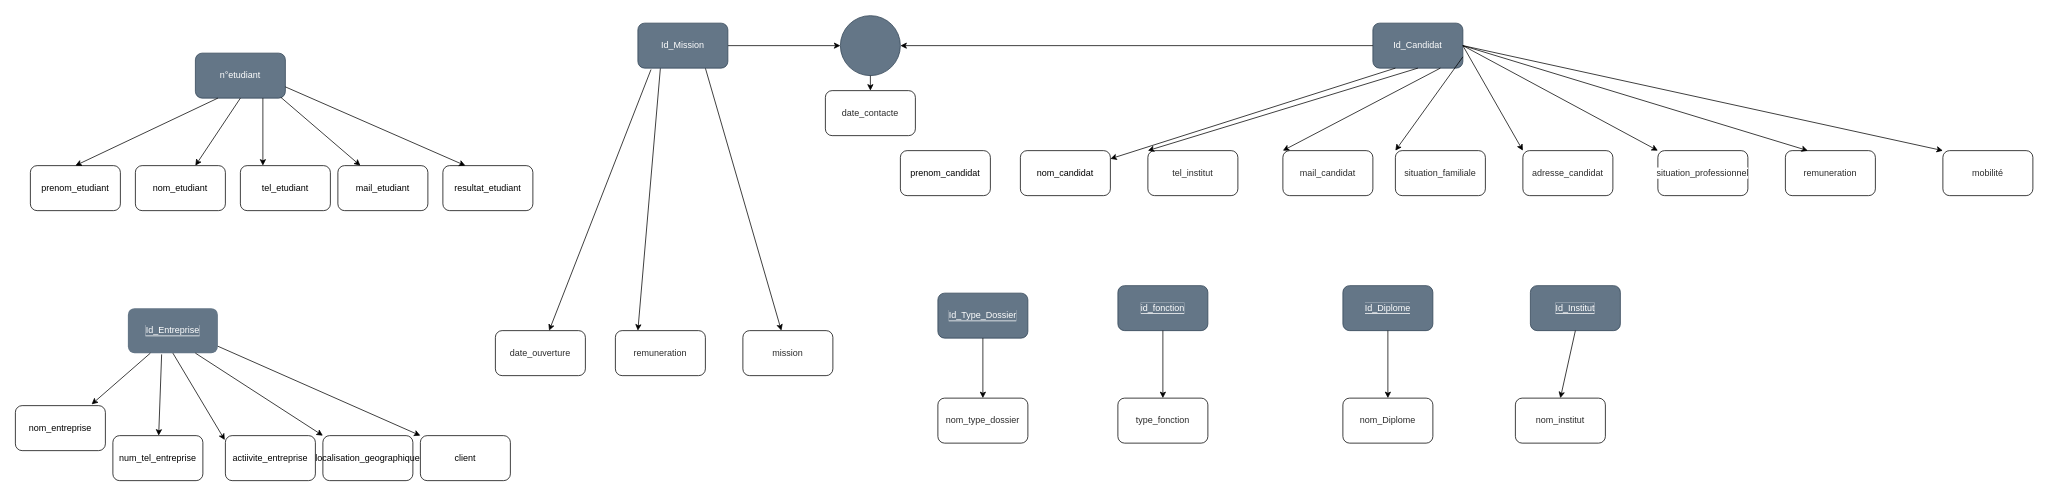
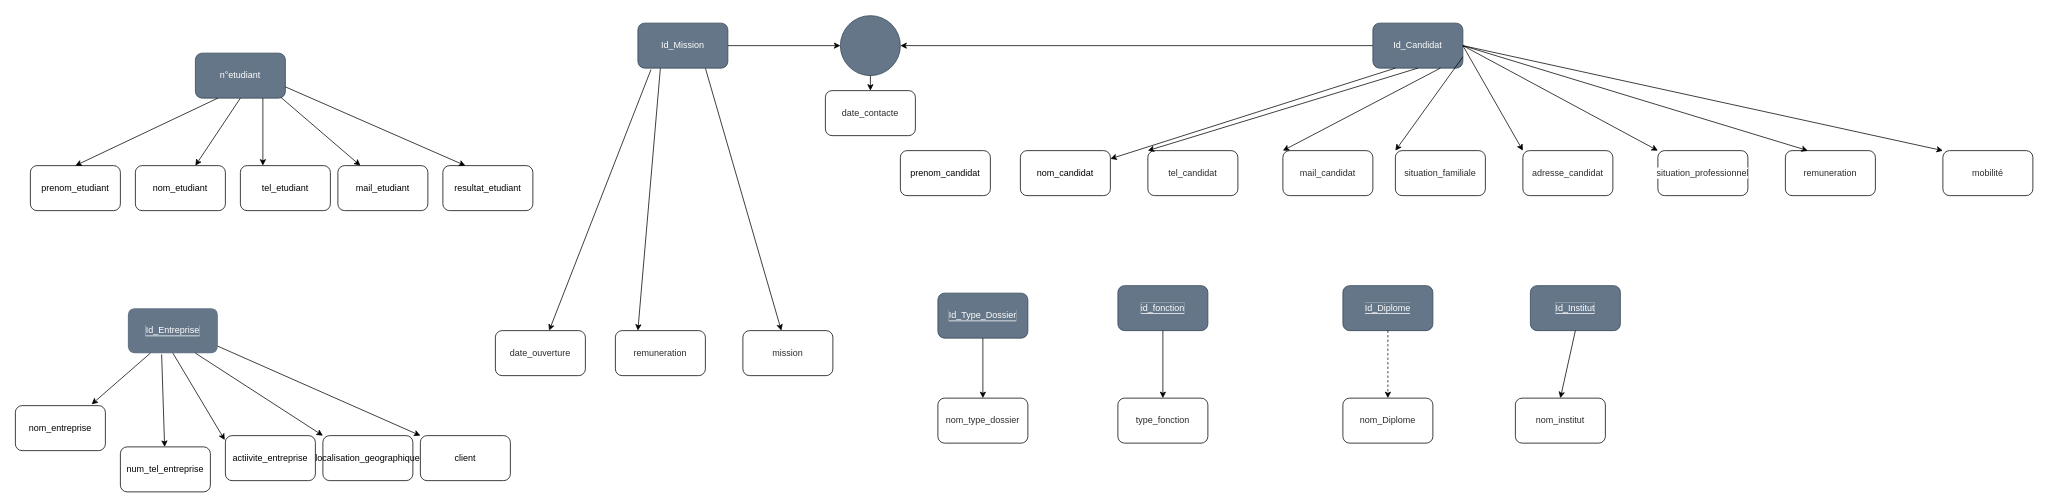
node "tel_institut": label "tel_institut" -> "tel_candidat"
edge "Id_Diplome" -> "nom_Diplome": style solid -> dashed
node "num_tel_entreprise": moved (158, 458) -> (165, 469)
